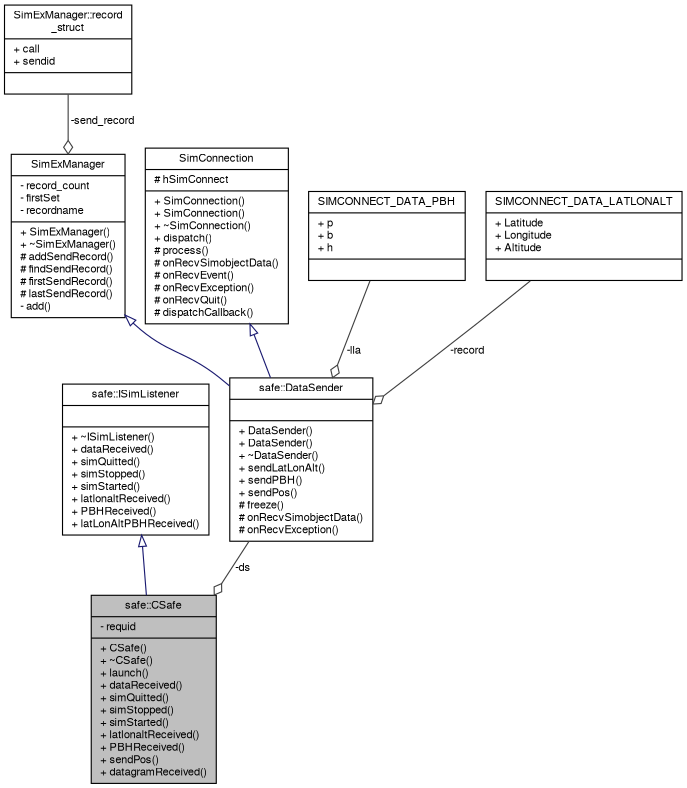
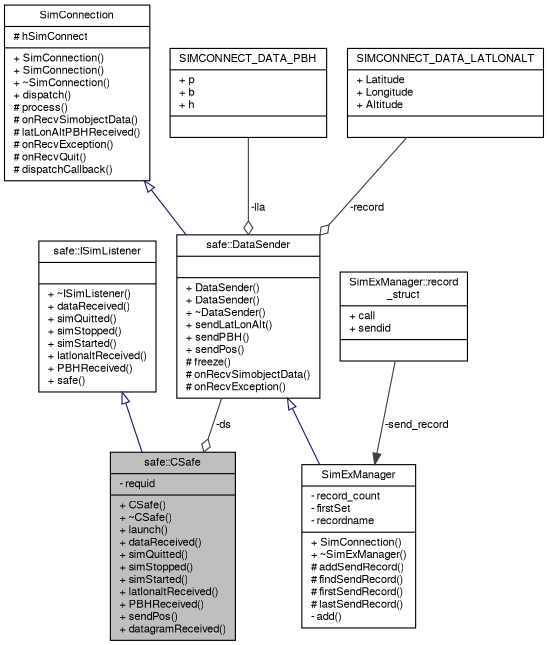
edge "SimExManager::record" -> "SimExManager": arrowhead odiamond -> normal
node "SimExManager": text "+ SimExManager()" -> "+ SimConnection()"
node "SimConnection": text "# onRecvEvent()" -> "# latLonAltPBHReceived()"
edge "safe::DataSender" -> "SimExManager": reversed
node "safe::ISimListener": text "+ latLonAltPBHReceived()" -> "+ safe()"
